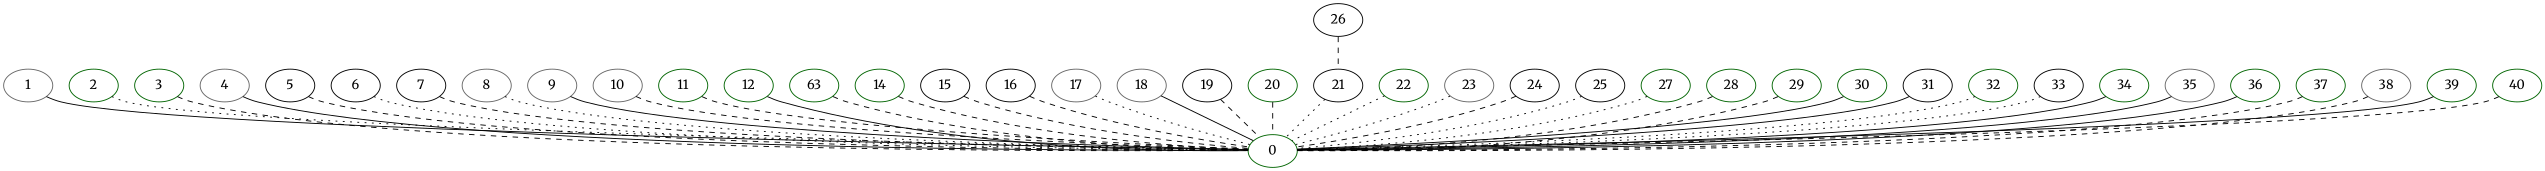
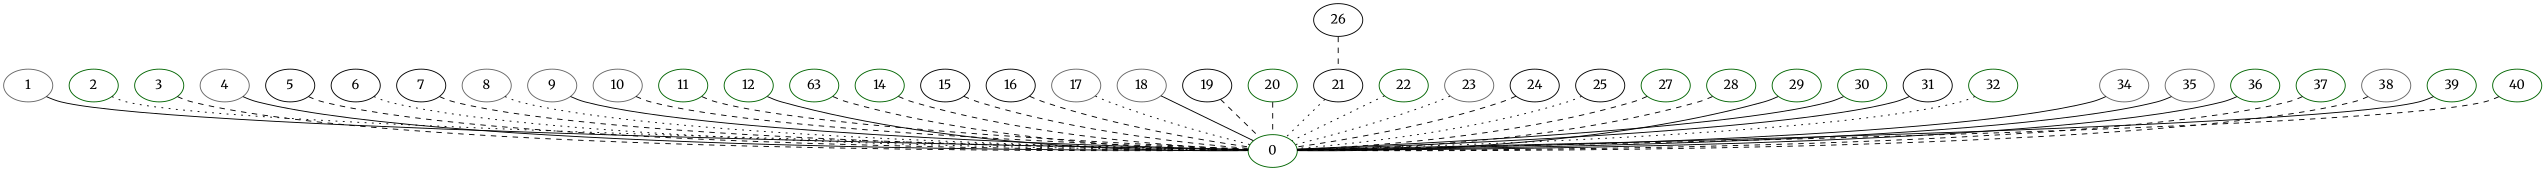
node "33": removed
node "34": color darkgreen -> gray40
edge "27" -- "0": style dotted -> dashed
edge "29" -- "0": style dashed -> solid
